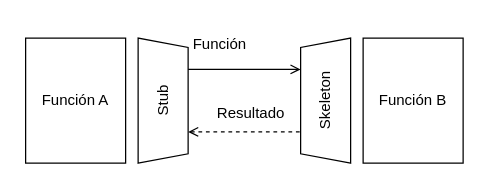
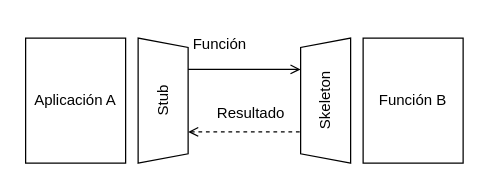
node "Función A": label "Función A" -> "Aplicación A"
